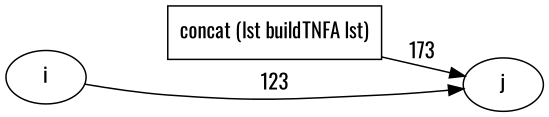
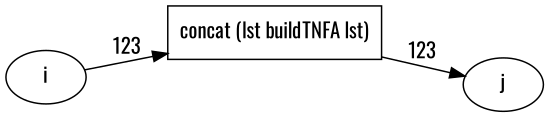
edge "concat (lst buildTNFA lst)" -> "j": label "173" -> "123"
edge "i" -> "j": now "i" -> "concat (lst buildTNFA lst)"
